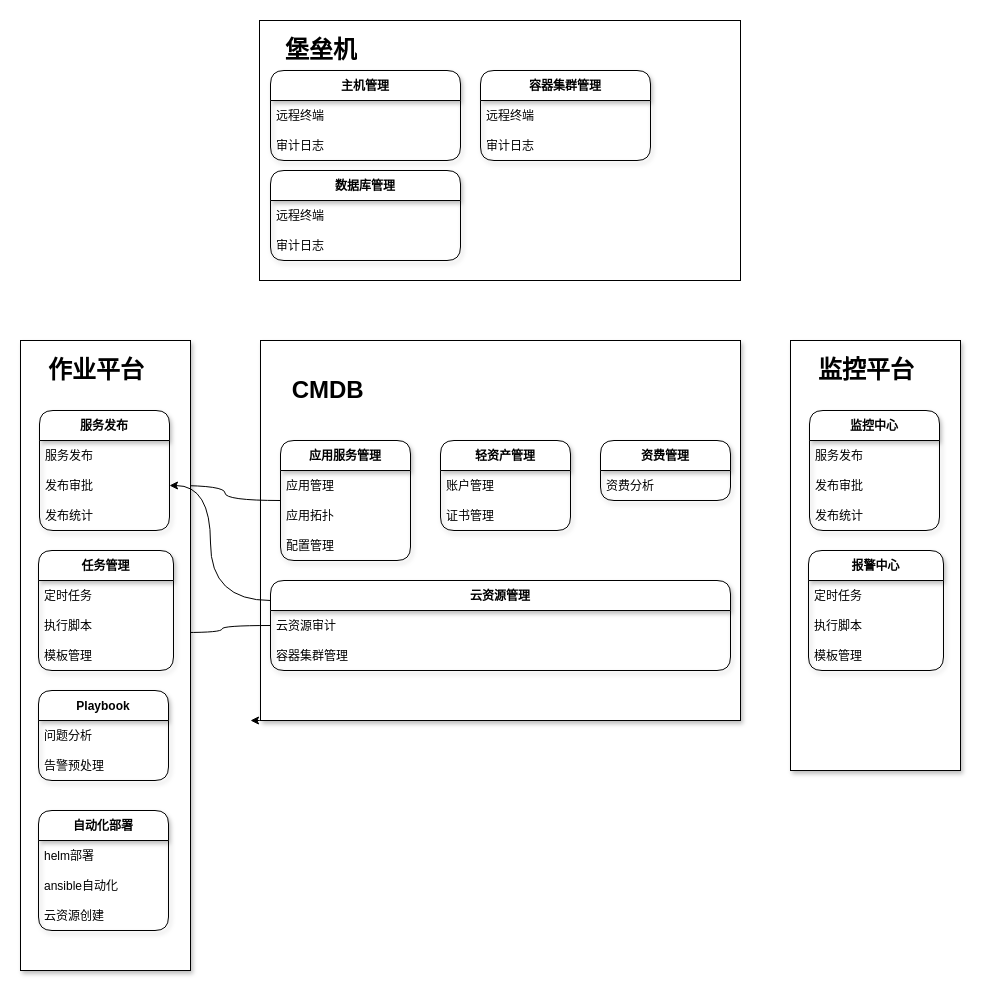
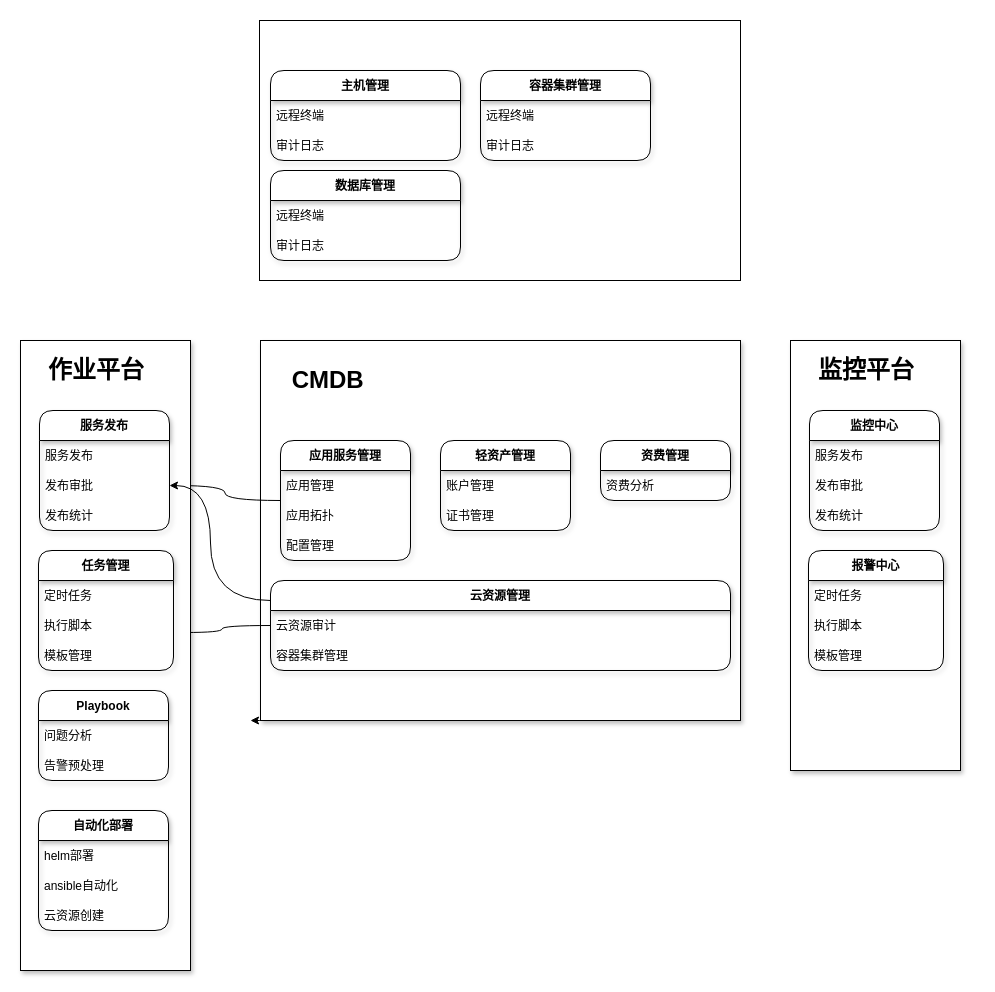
node "堡垒机": removed
node "CMDB": moved (361, 391) -> (361, 381)
